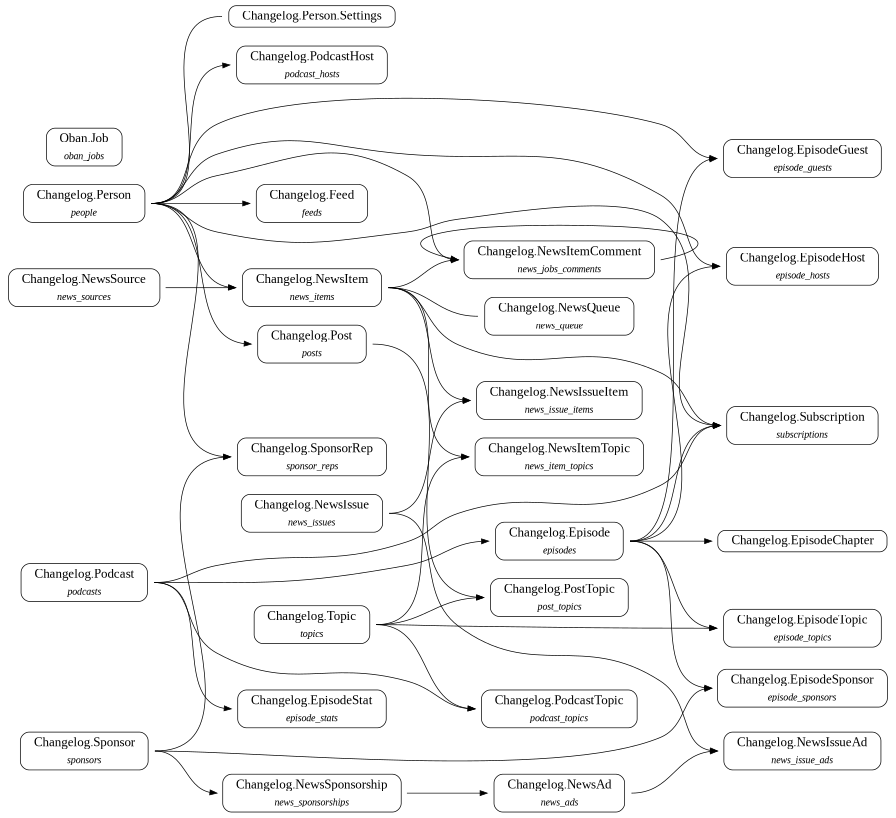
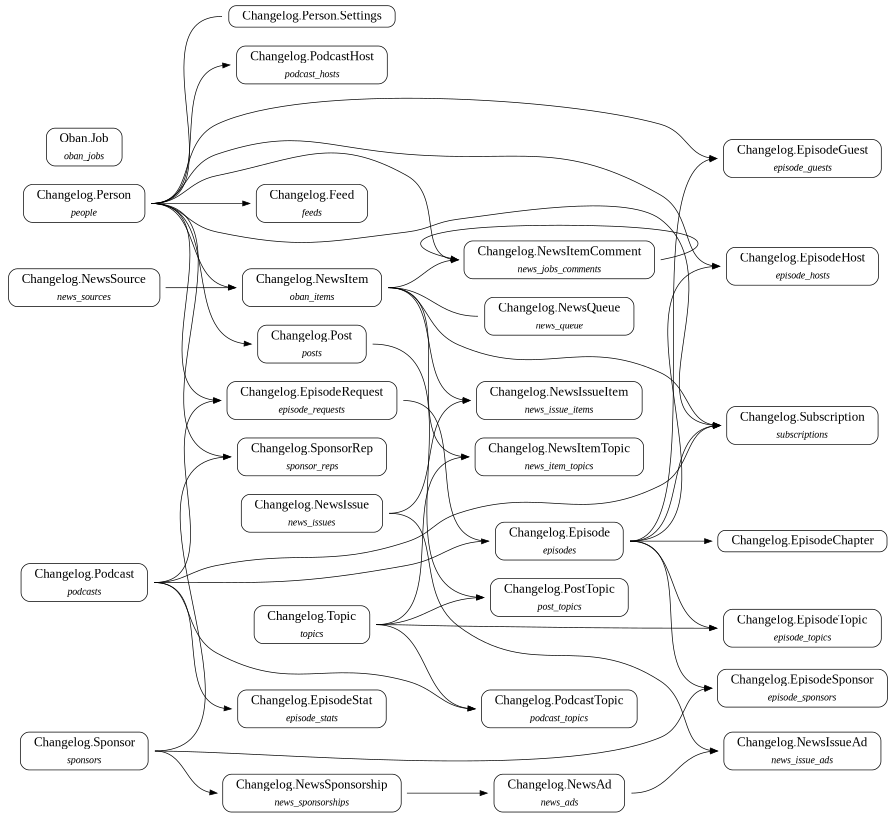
node "Changelog.NewsItem": text "news_items" -> "oban_items"
node "Changelog.EpisodeRequest": added
